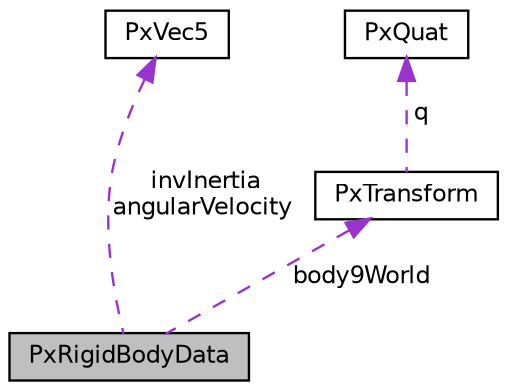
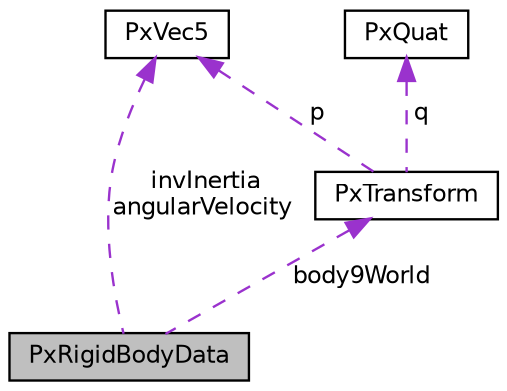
edge "PxTransform" -> "PxVec5": added, label "p"
